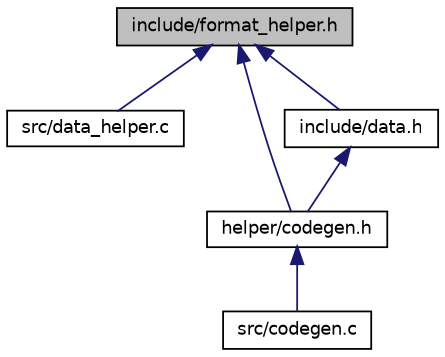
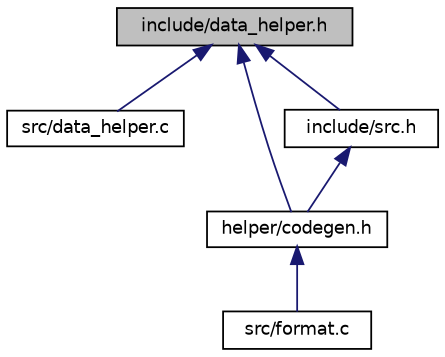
node "include/format_helper.h": label "include/format_helper.h" -> "include/data_helper.h"
node "include/data.h": label "include/data.h" -> "include/src.h"
node "src/codegen.c": label "src/codegen.c" -> "src/format.c"
